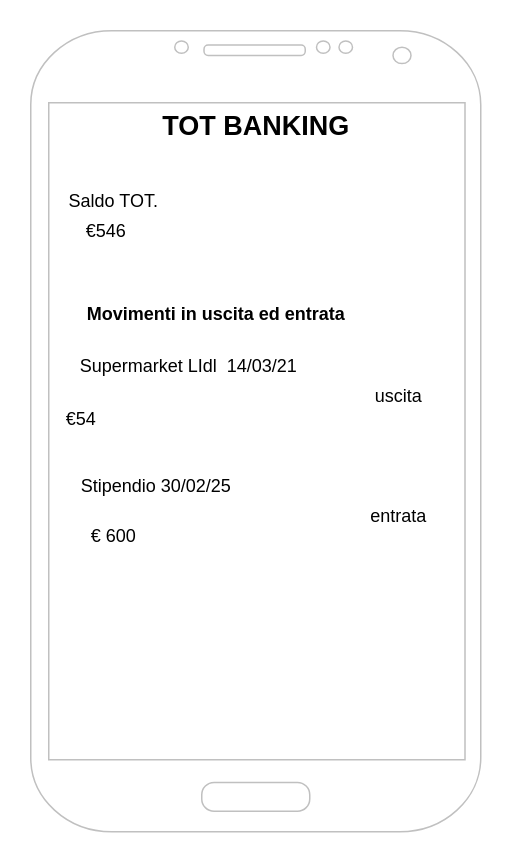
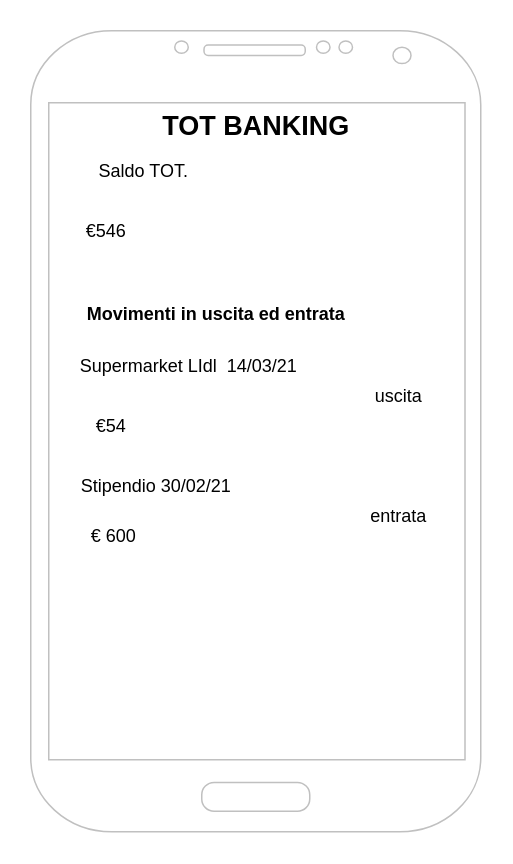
node "Saldo TOT.": moved (113, 202) -> (143, 172)
node "€54": moved (83, 419) -> (113, 427)
node "Stipendio 30/02/25": label "Stipendio 30/02/25" -> "Stipendio 30/02/21"
